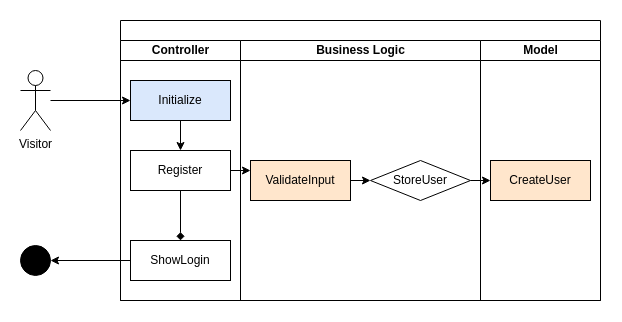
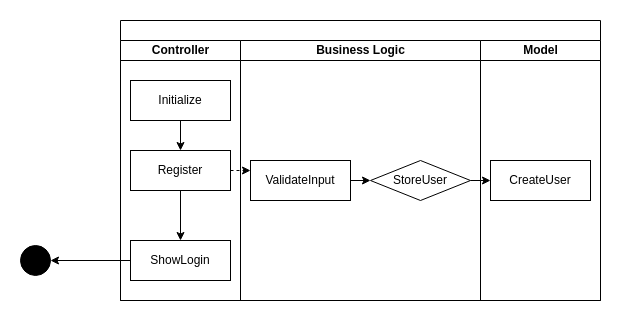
node "Visitor": removed
edge "Visitor" -> "Initialize": removed
node "Initialize": fillcolor #dae8fc -> #ffffff
edge "Register" -> "ValidateInput": style solid -> dashed
node "ValidateInput": fillcolor #ffe6cc -> #ffffff
node "CreateUser": fillcolor #ffe6cc -> #ffffff
edge "Register" -> "ShowLogin": arrowhead diamond -> classic
